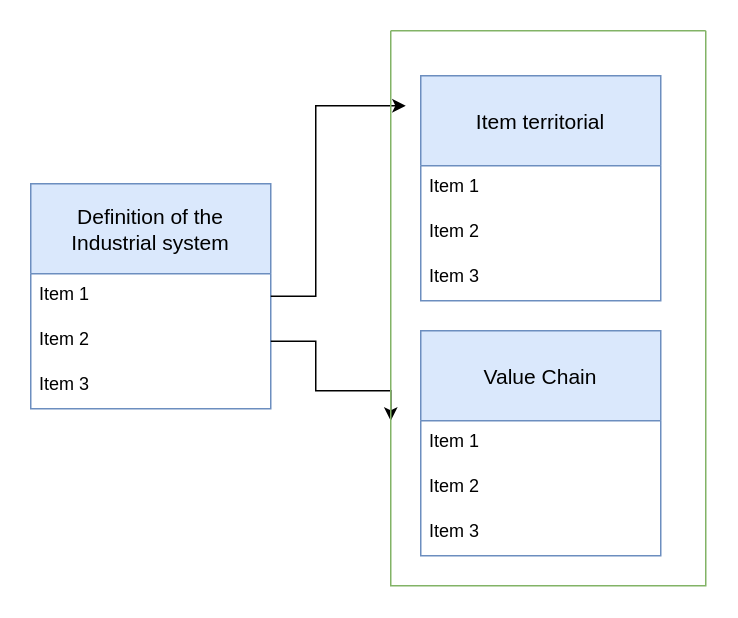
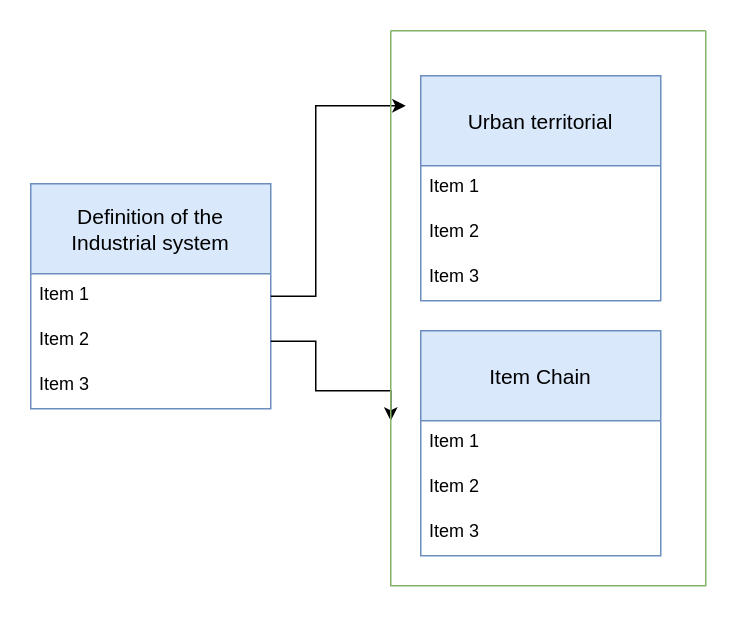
node "Item territorial": label "Item territorial" -> "Urban territorial"
node "Value Chain": label "Value Chain" -> "Item Chain"
